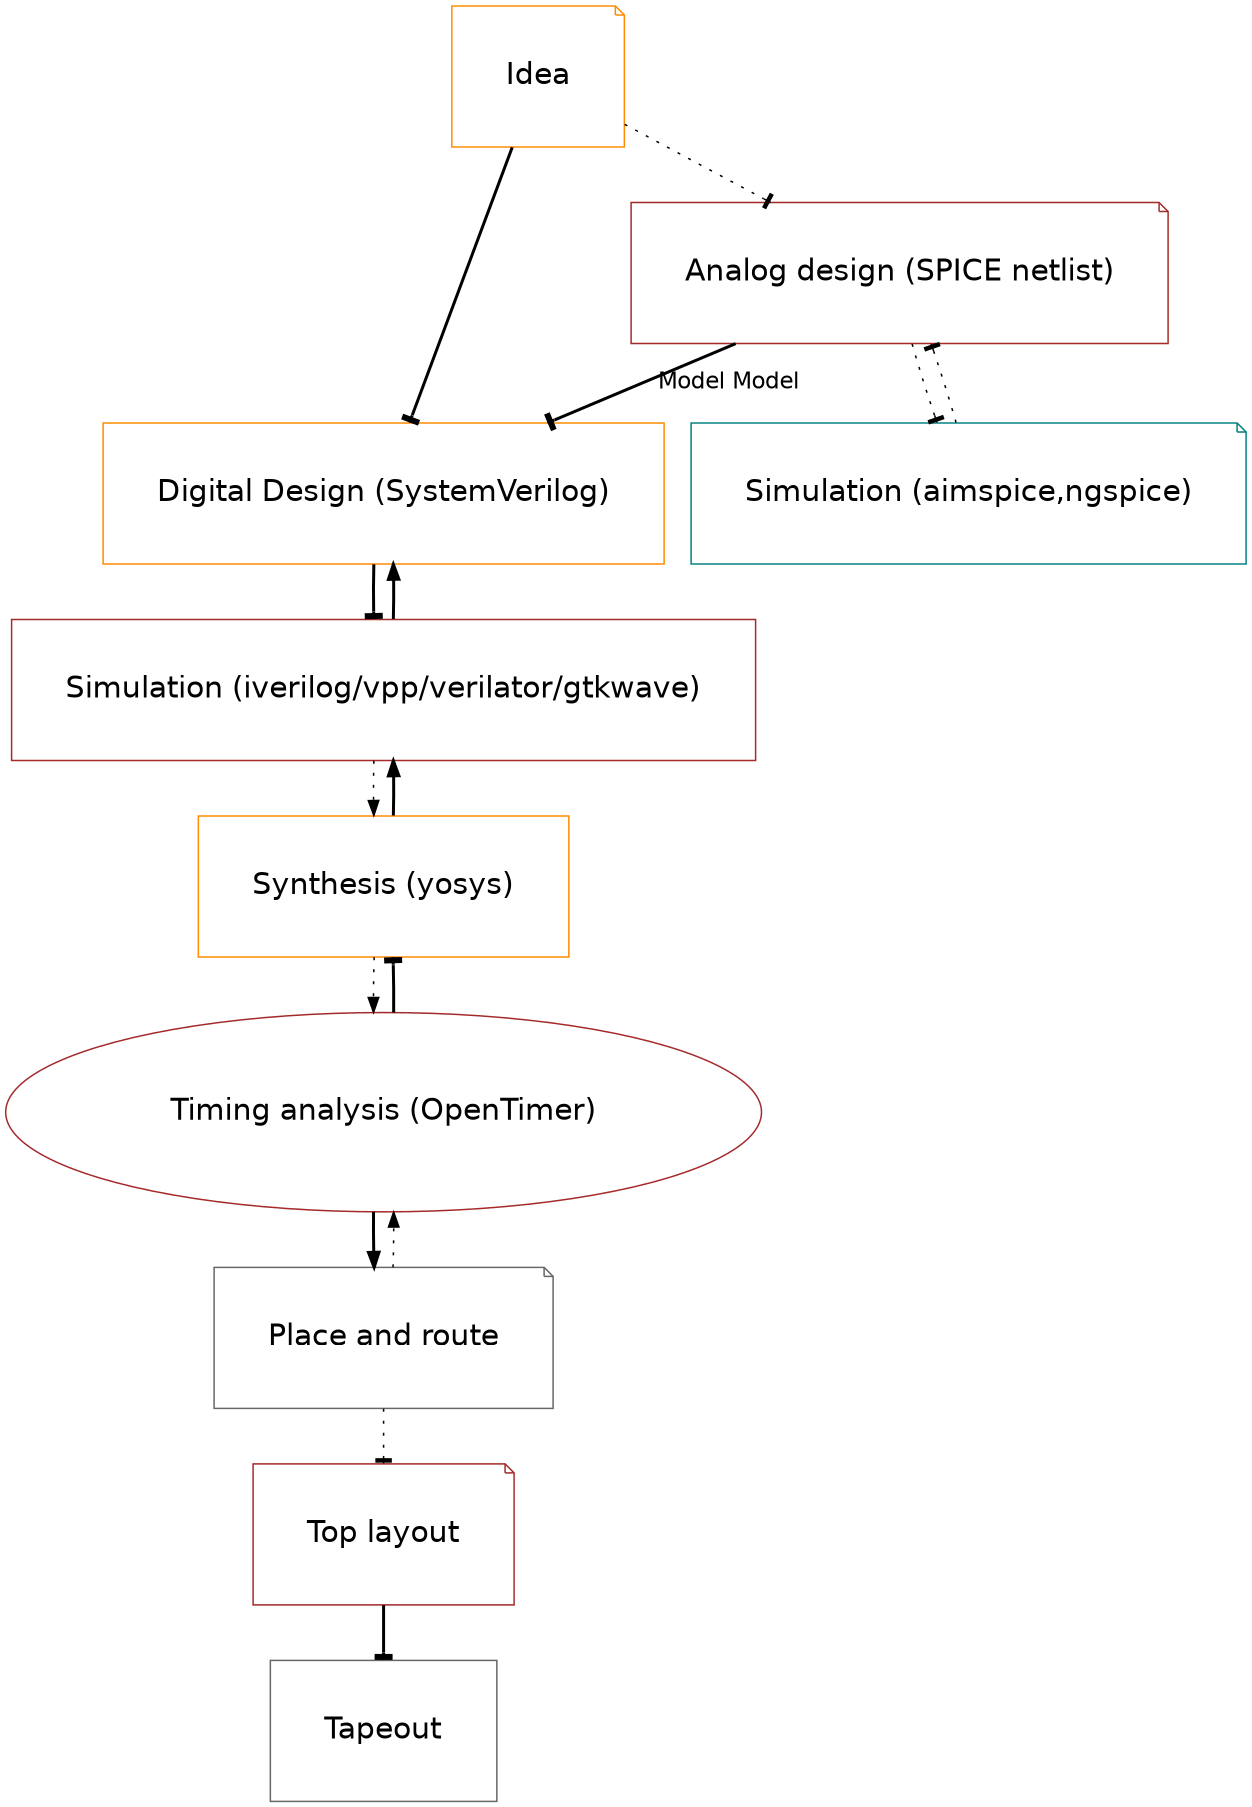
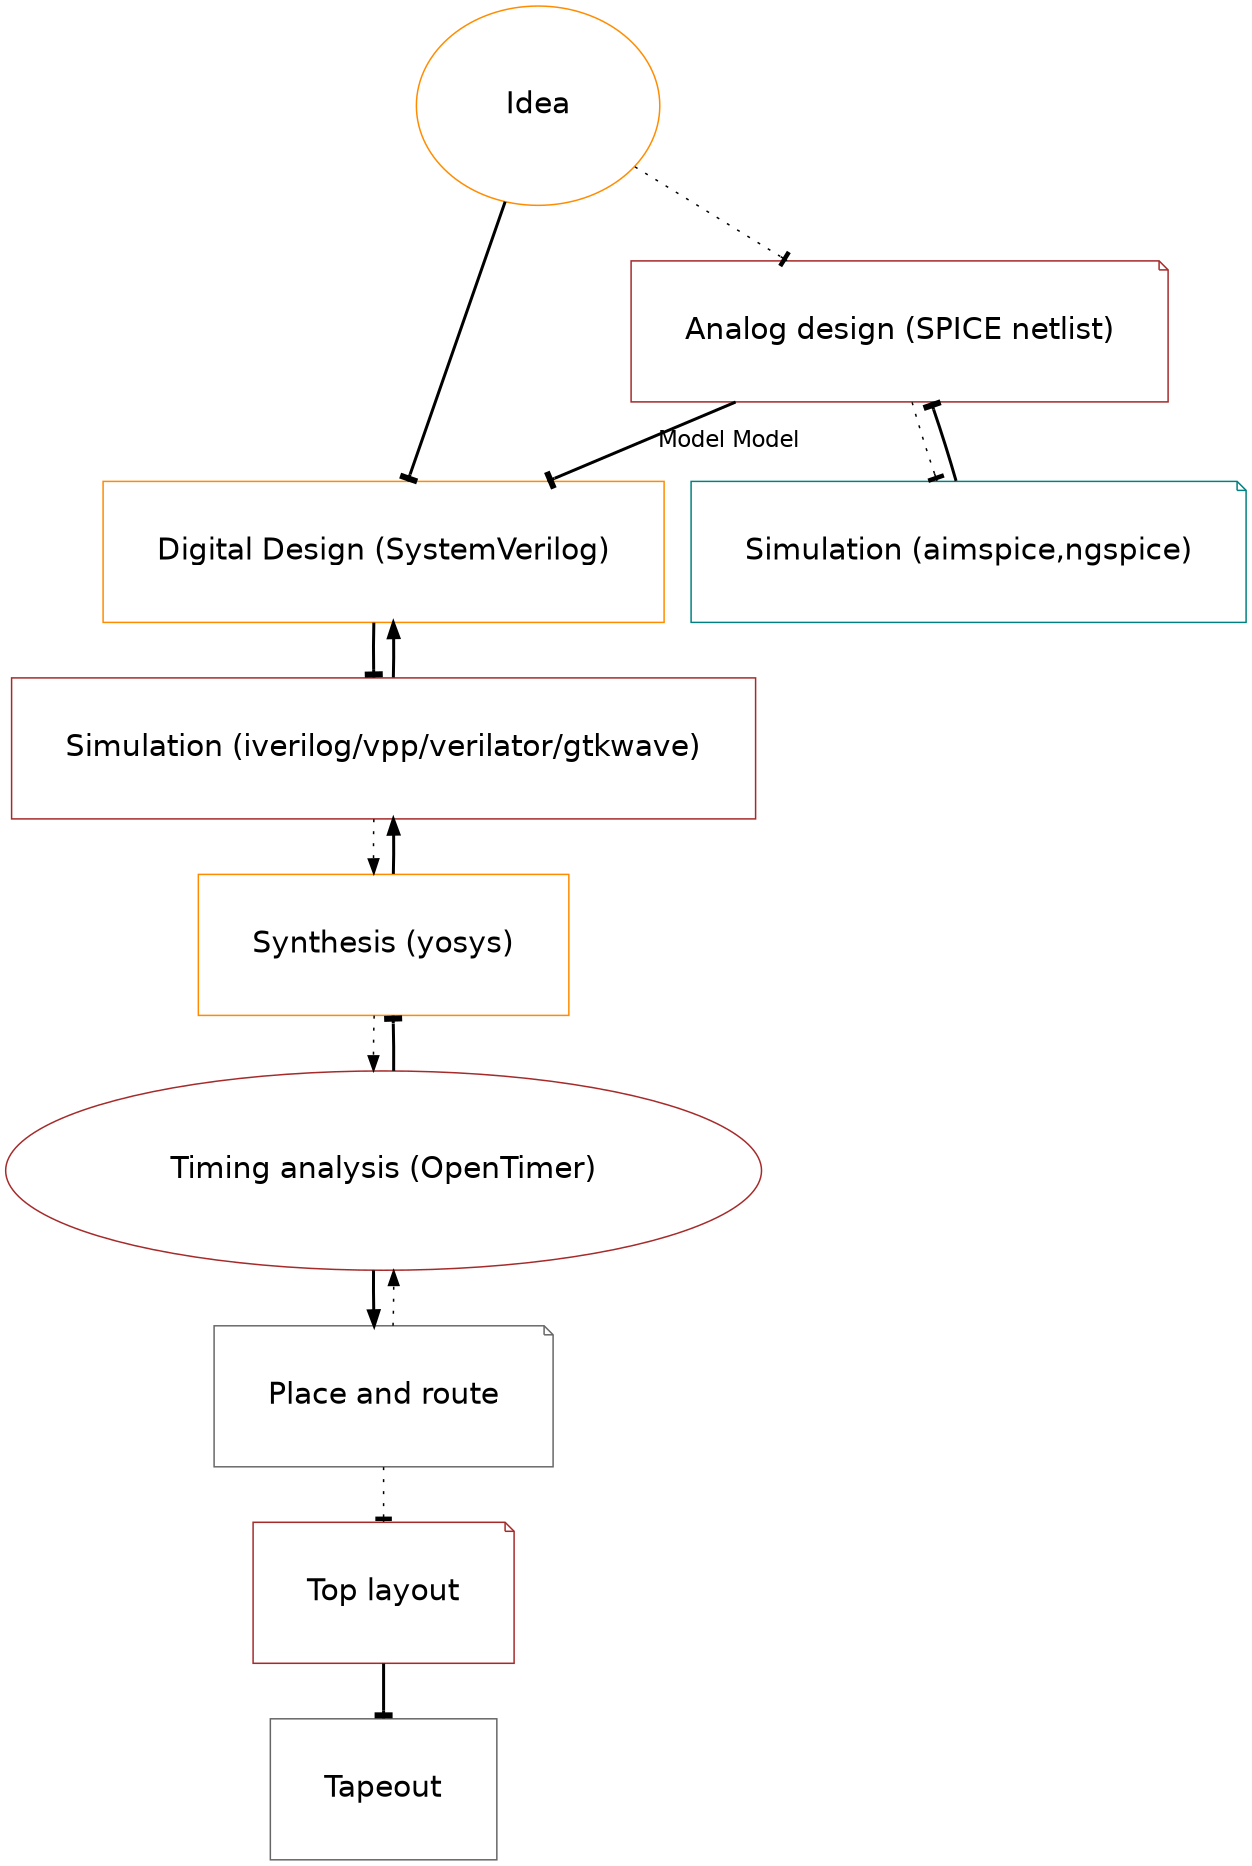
node "Idea": shape note -> ellipse
edge "Simulation (aimspice,ngspice)" -> "Analog design (SPICE netlist)": style dotted -> bold
